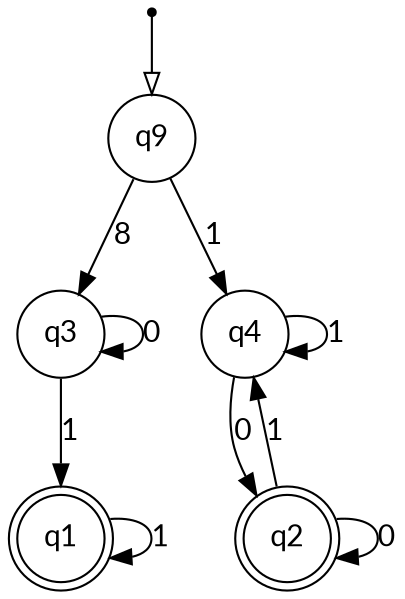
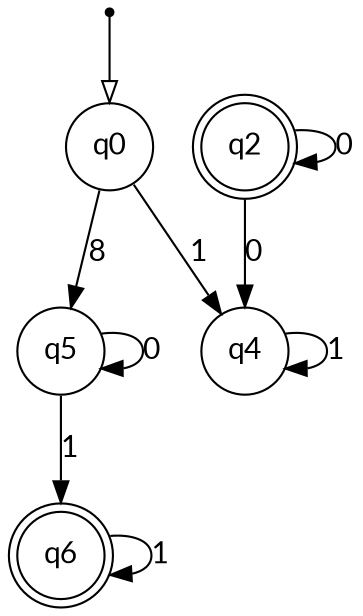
node "q9": label "q9" -> "q0"
node "q3": label "q3" -> "q5"
edge "q4" -> "q2": removed, label "0"
edge "q2" -> "q4": label "1" -> "0"
node "q1": label "q1" -> "q6"
